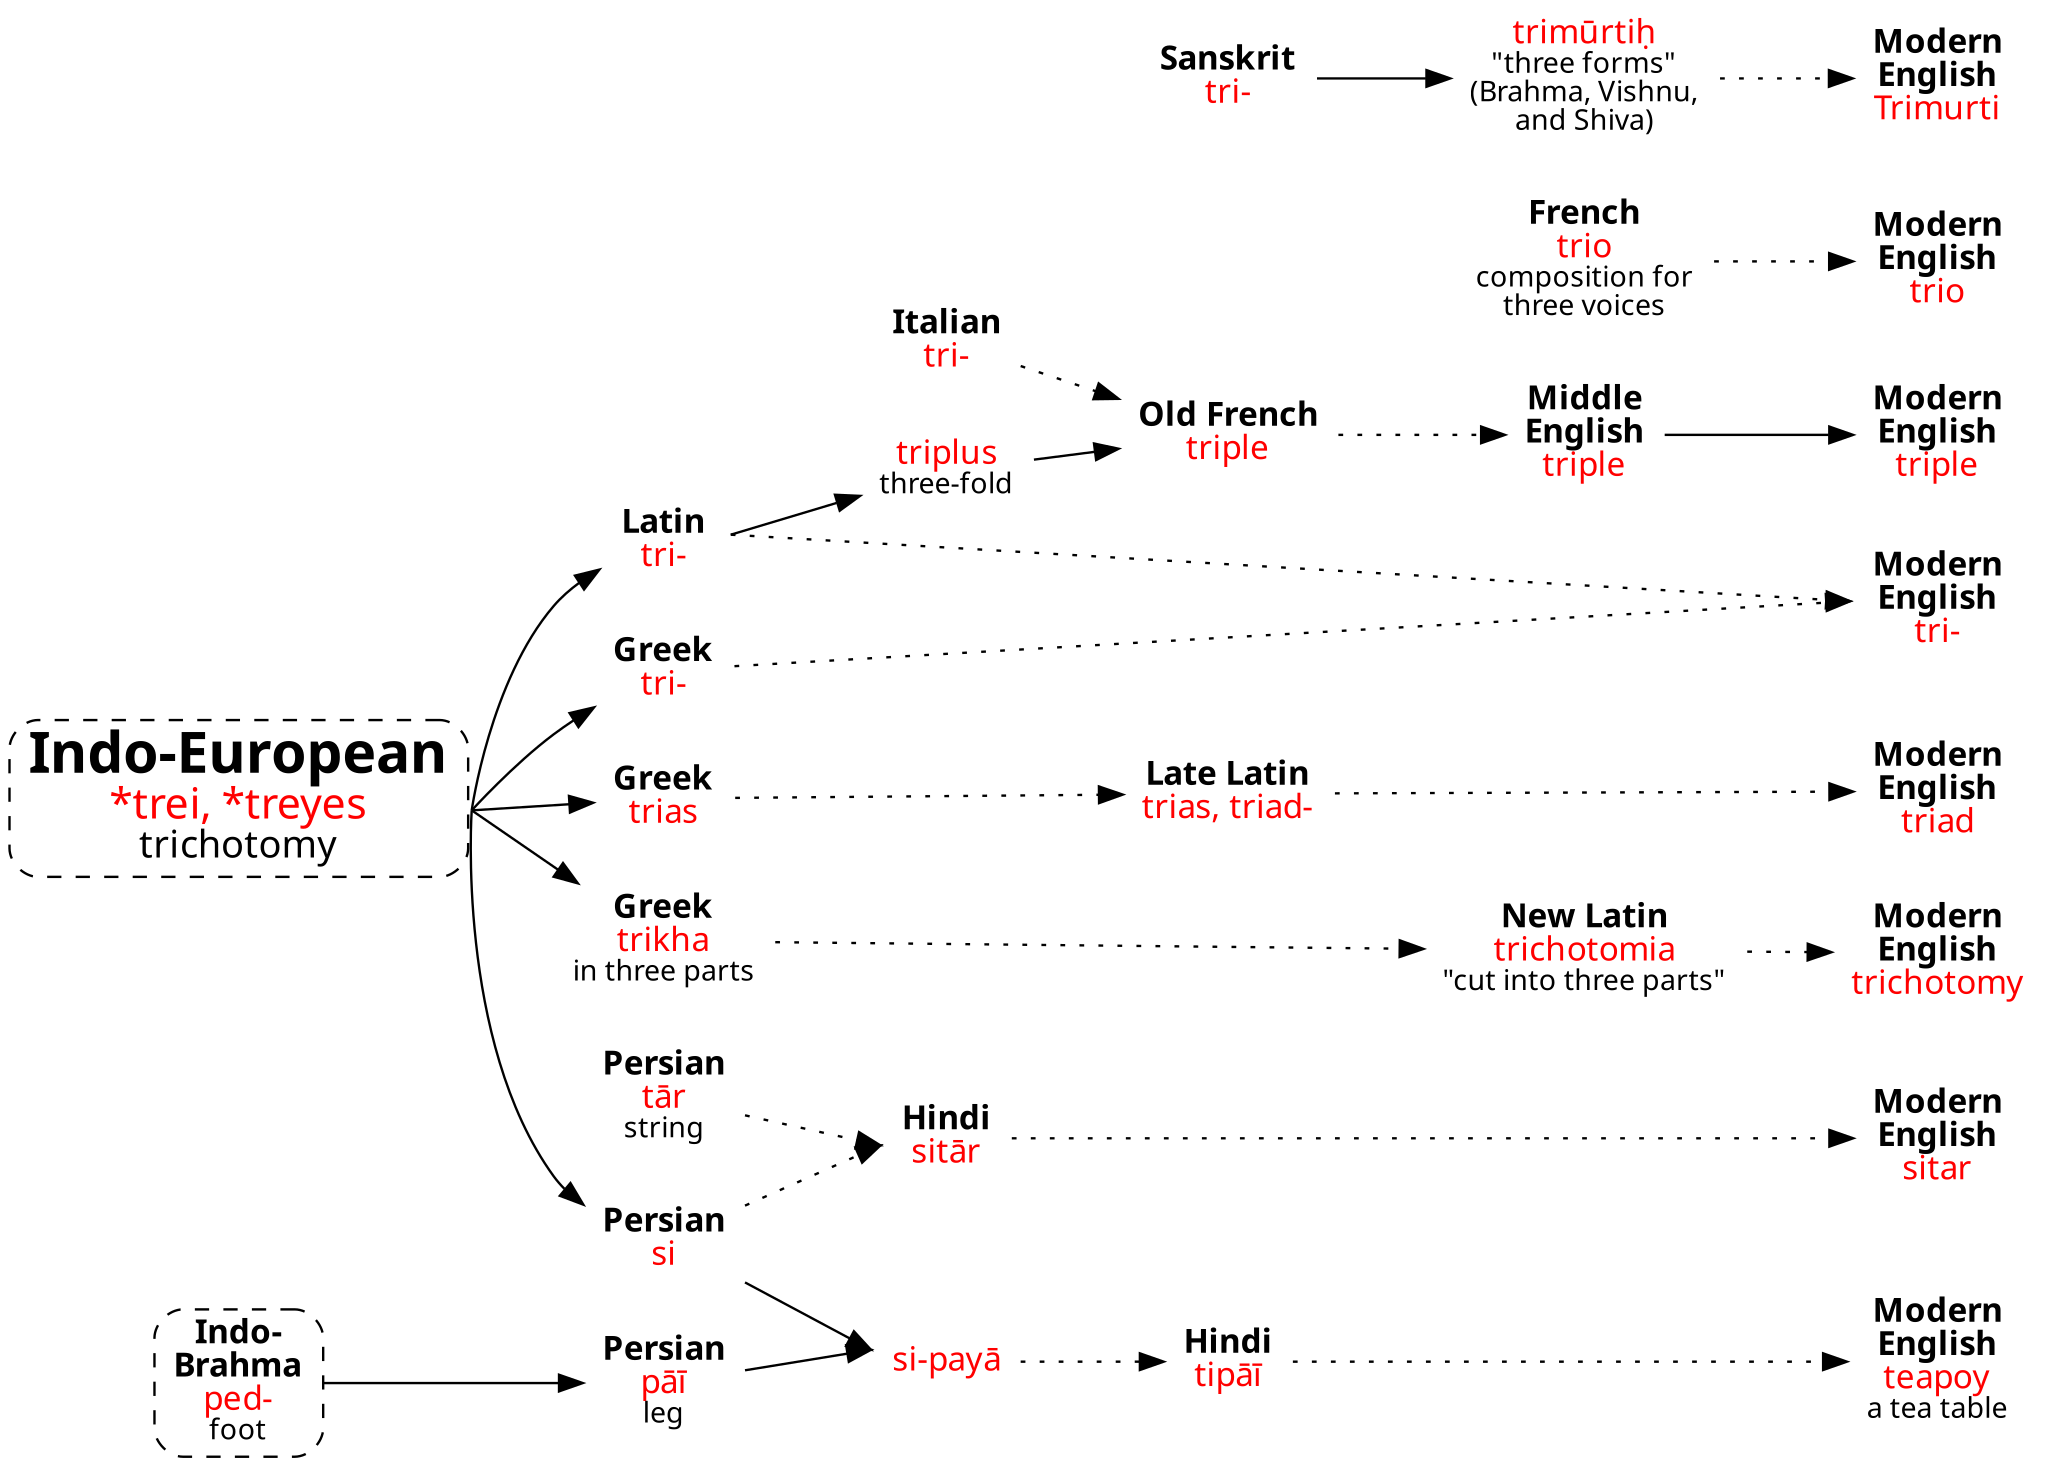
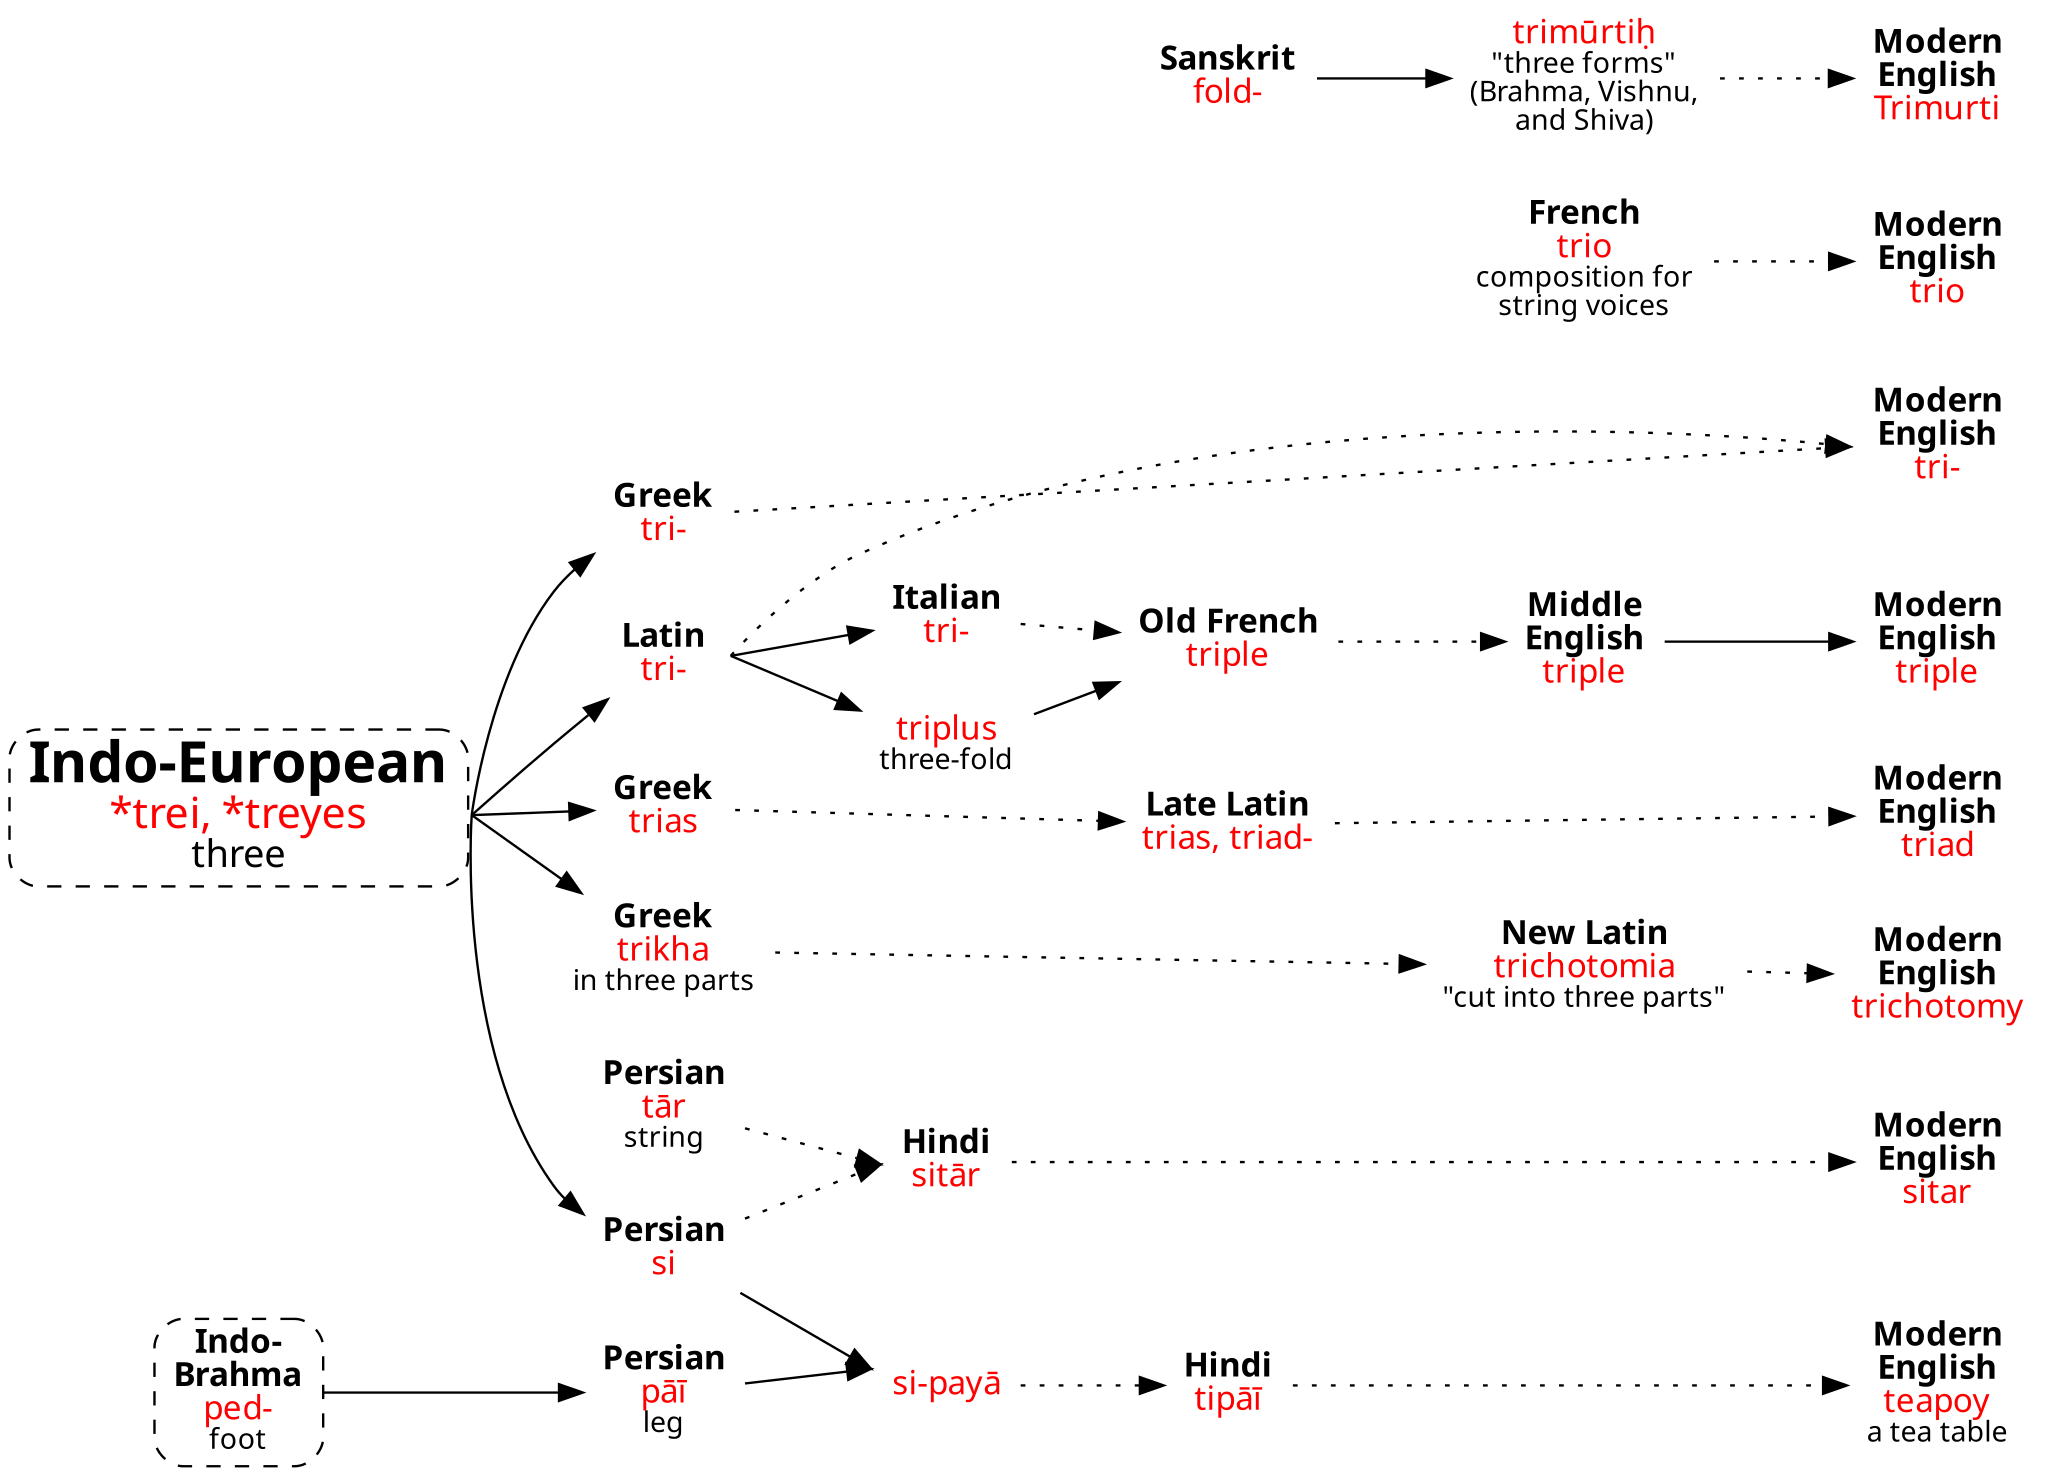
node "Sanskrit": text "tri-" -> "fold-"
node "French": text "three voices" -> "string voices"
edge "Latin" -> "Italian": added
node "Indo-European": text "trichotomy" -> "three"
